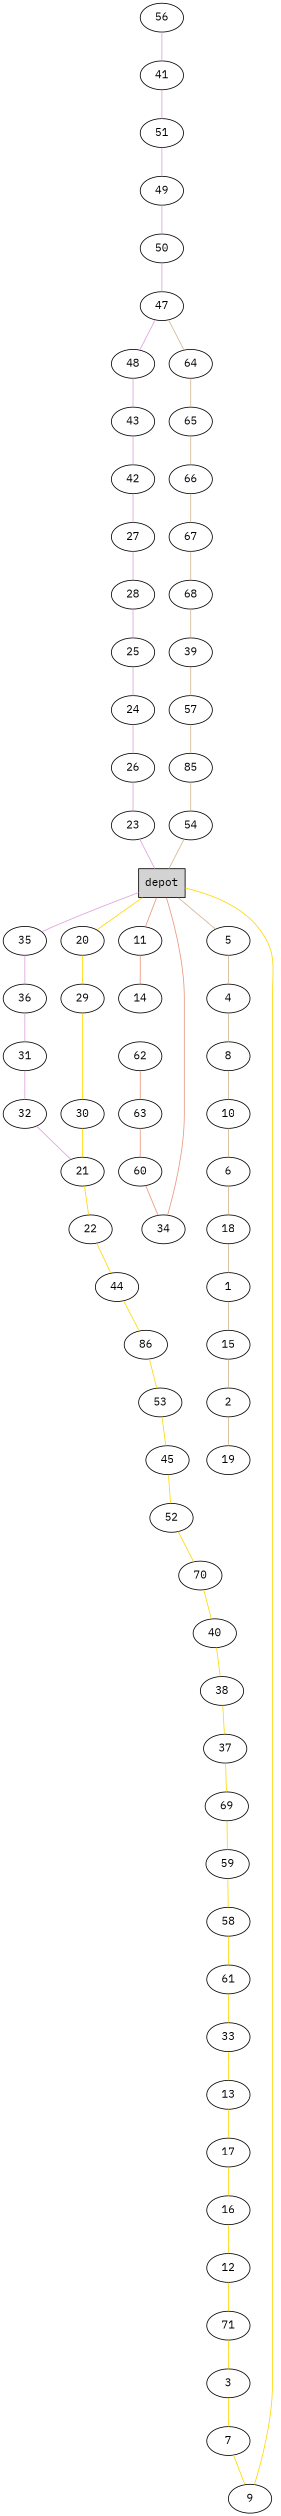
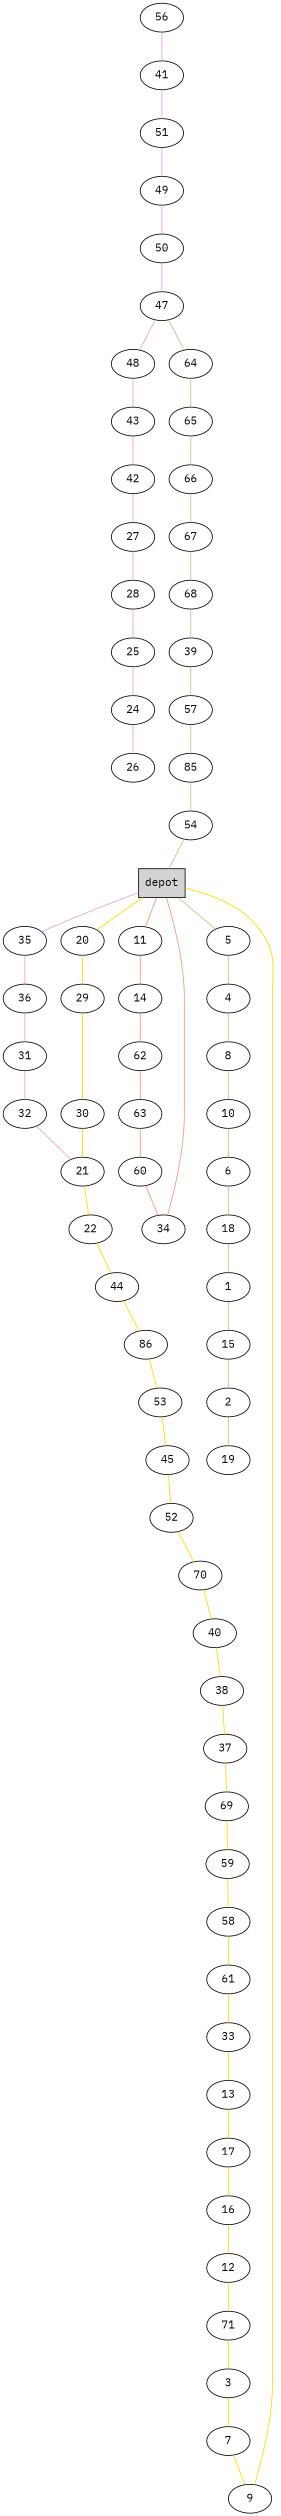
node "23": removed
edge "14" -- "62": added
